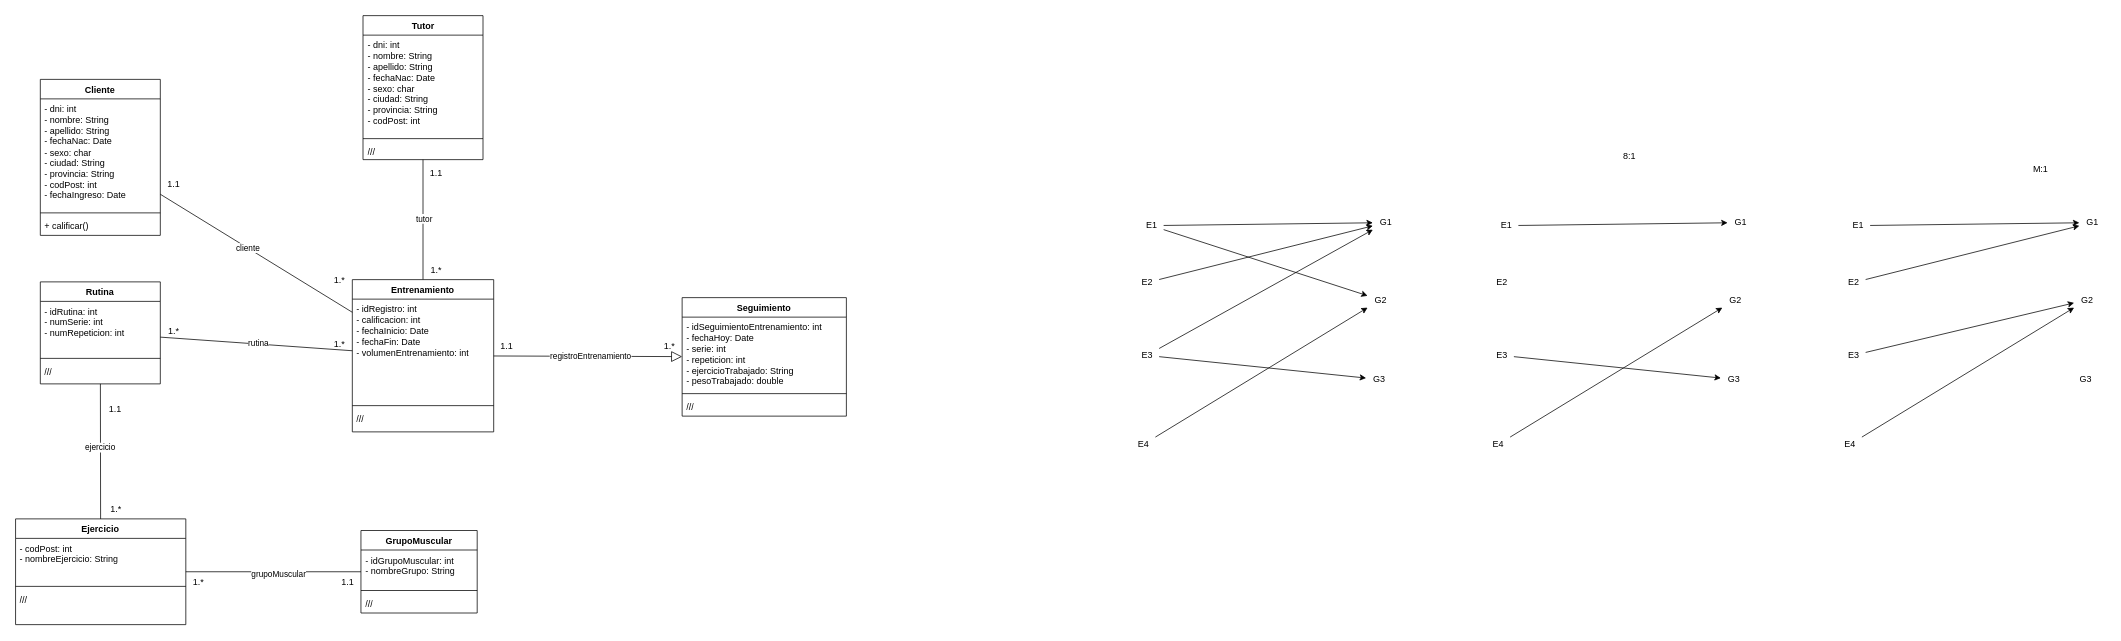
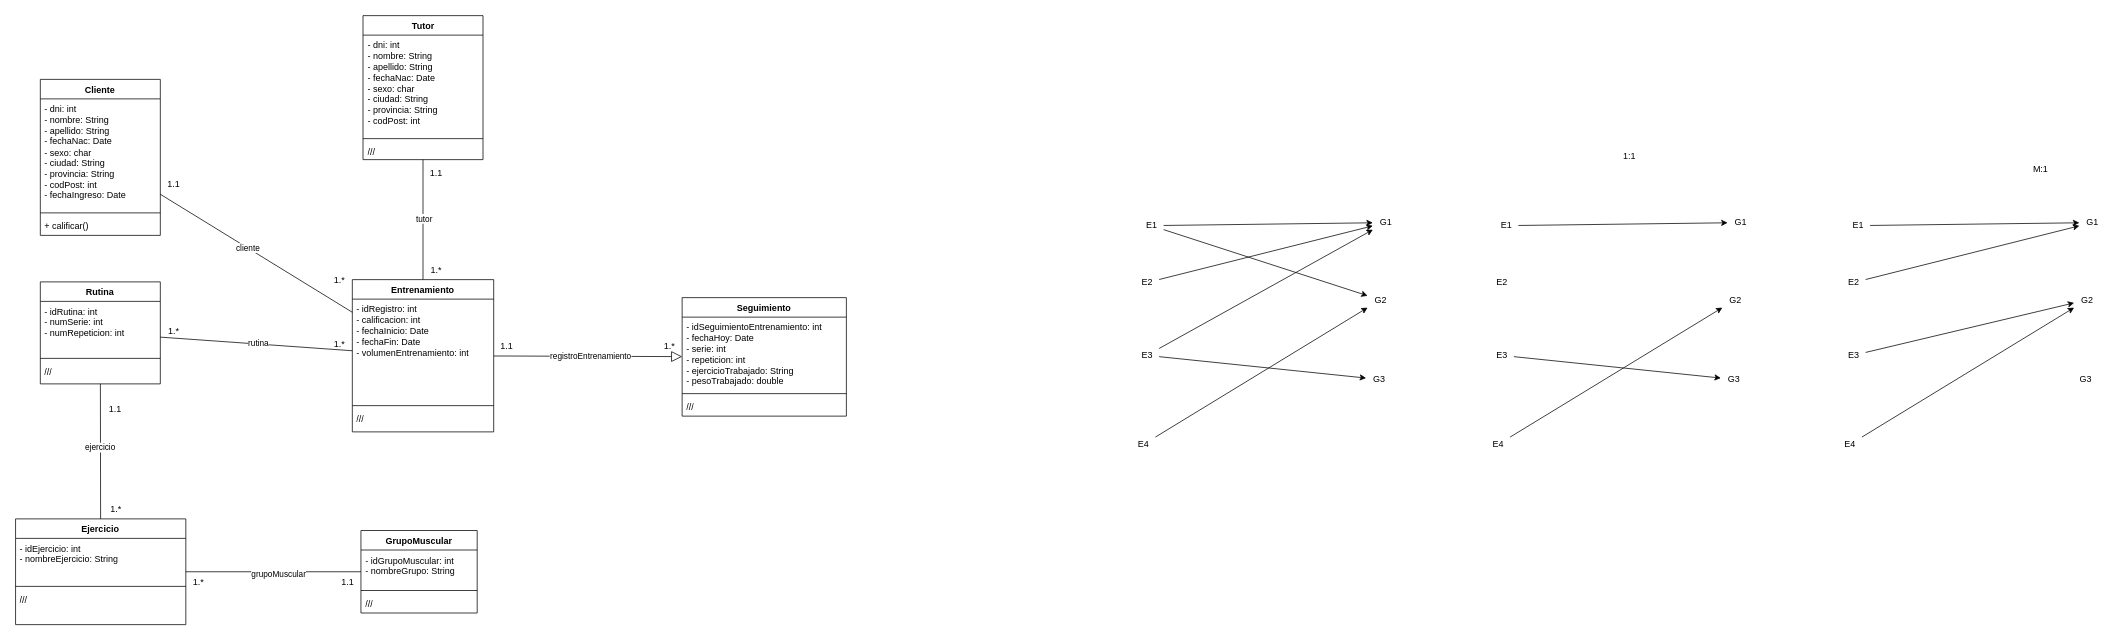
node "8:1": label "8:1" -> "1:1"
node "- codPost: int - nombreEjercicio: String": label "- codPost: int - nombreEjercicio: String" -> "- idEjercicio: int - nombreEjercicio: String"
